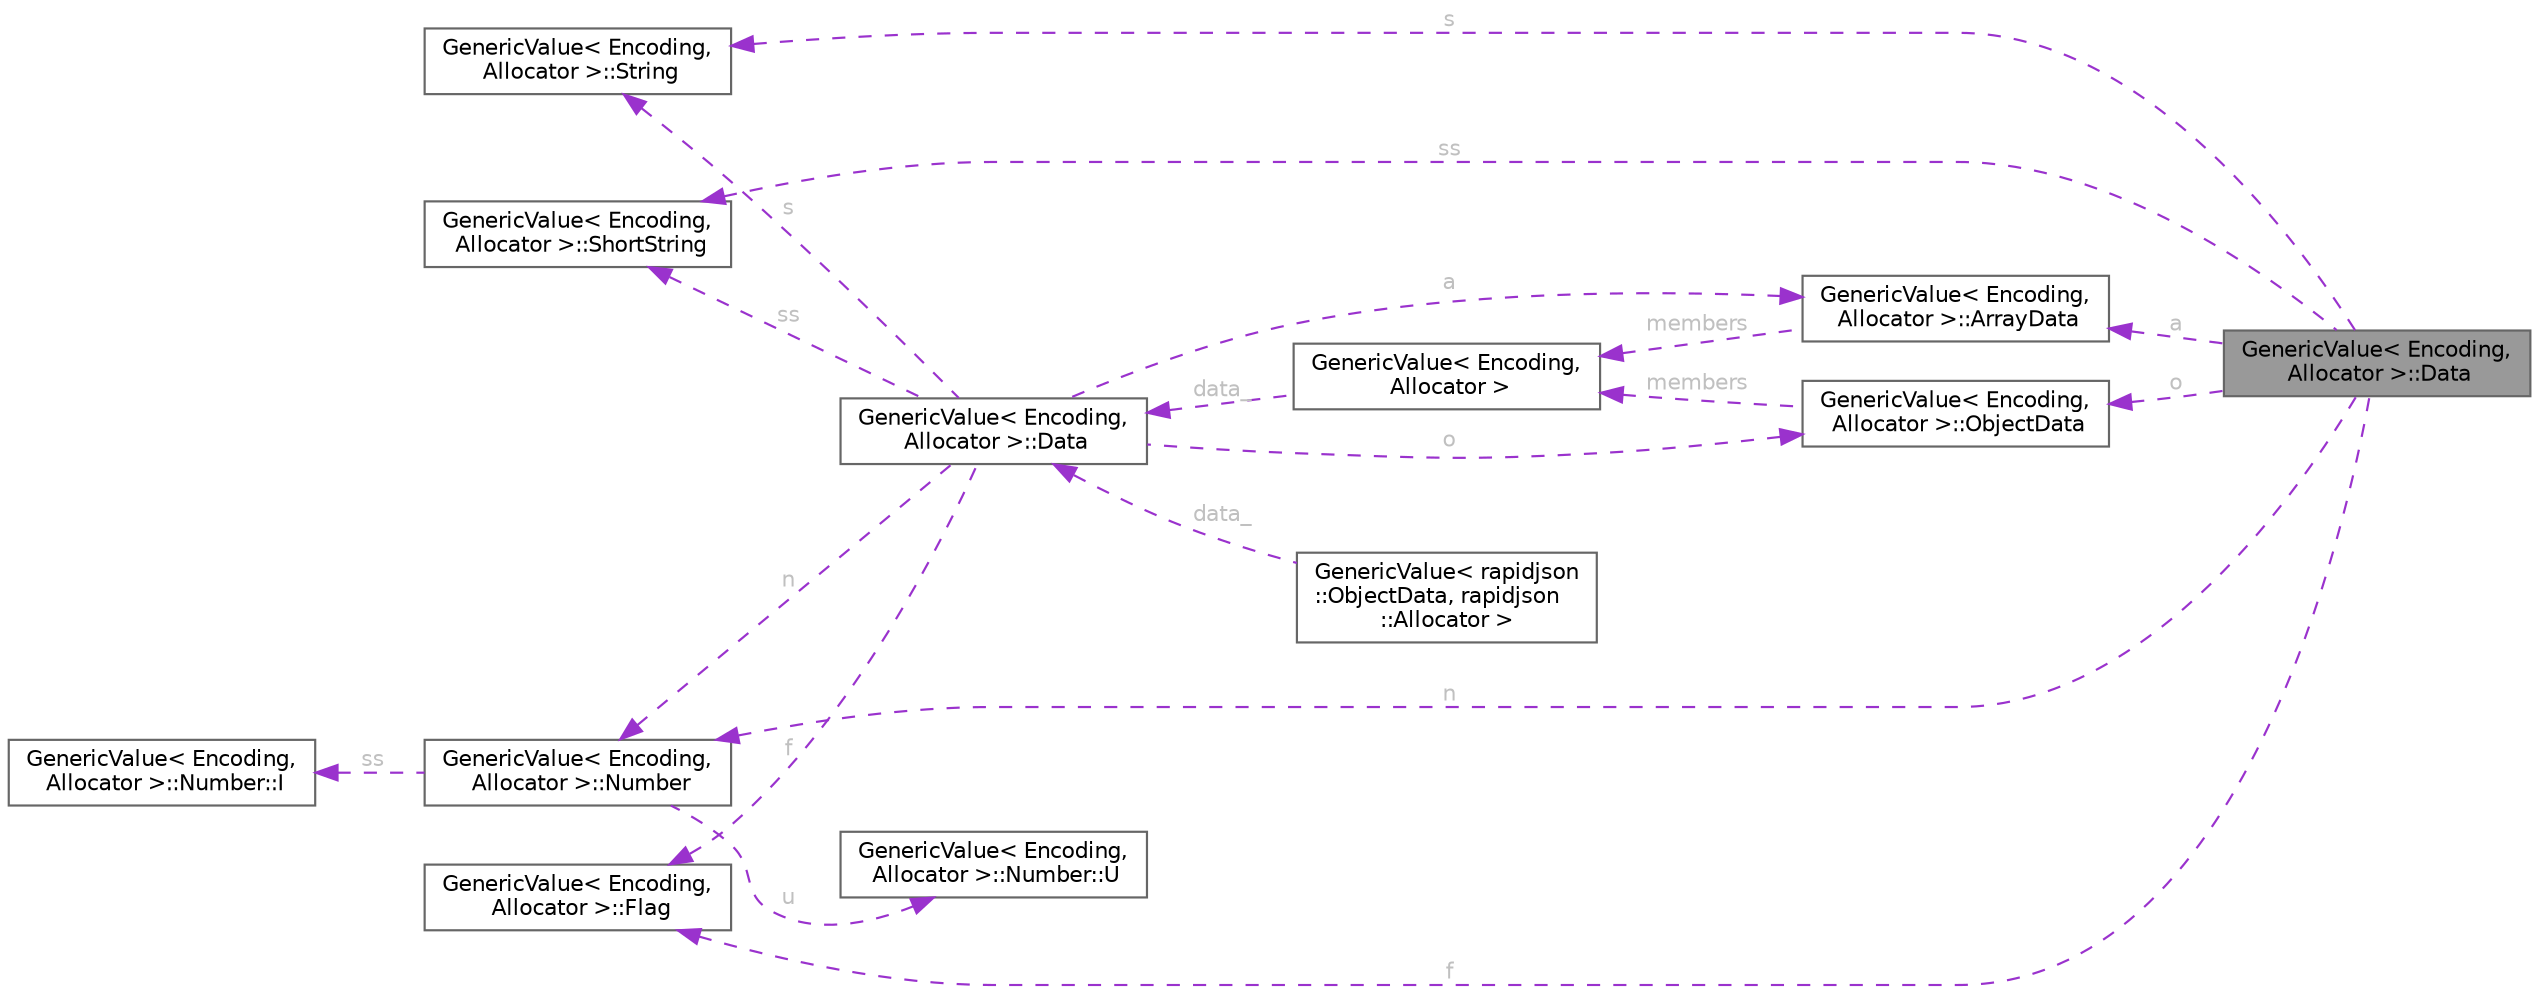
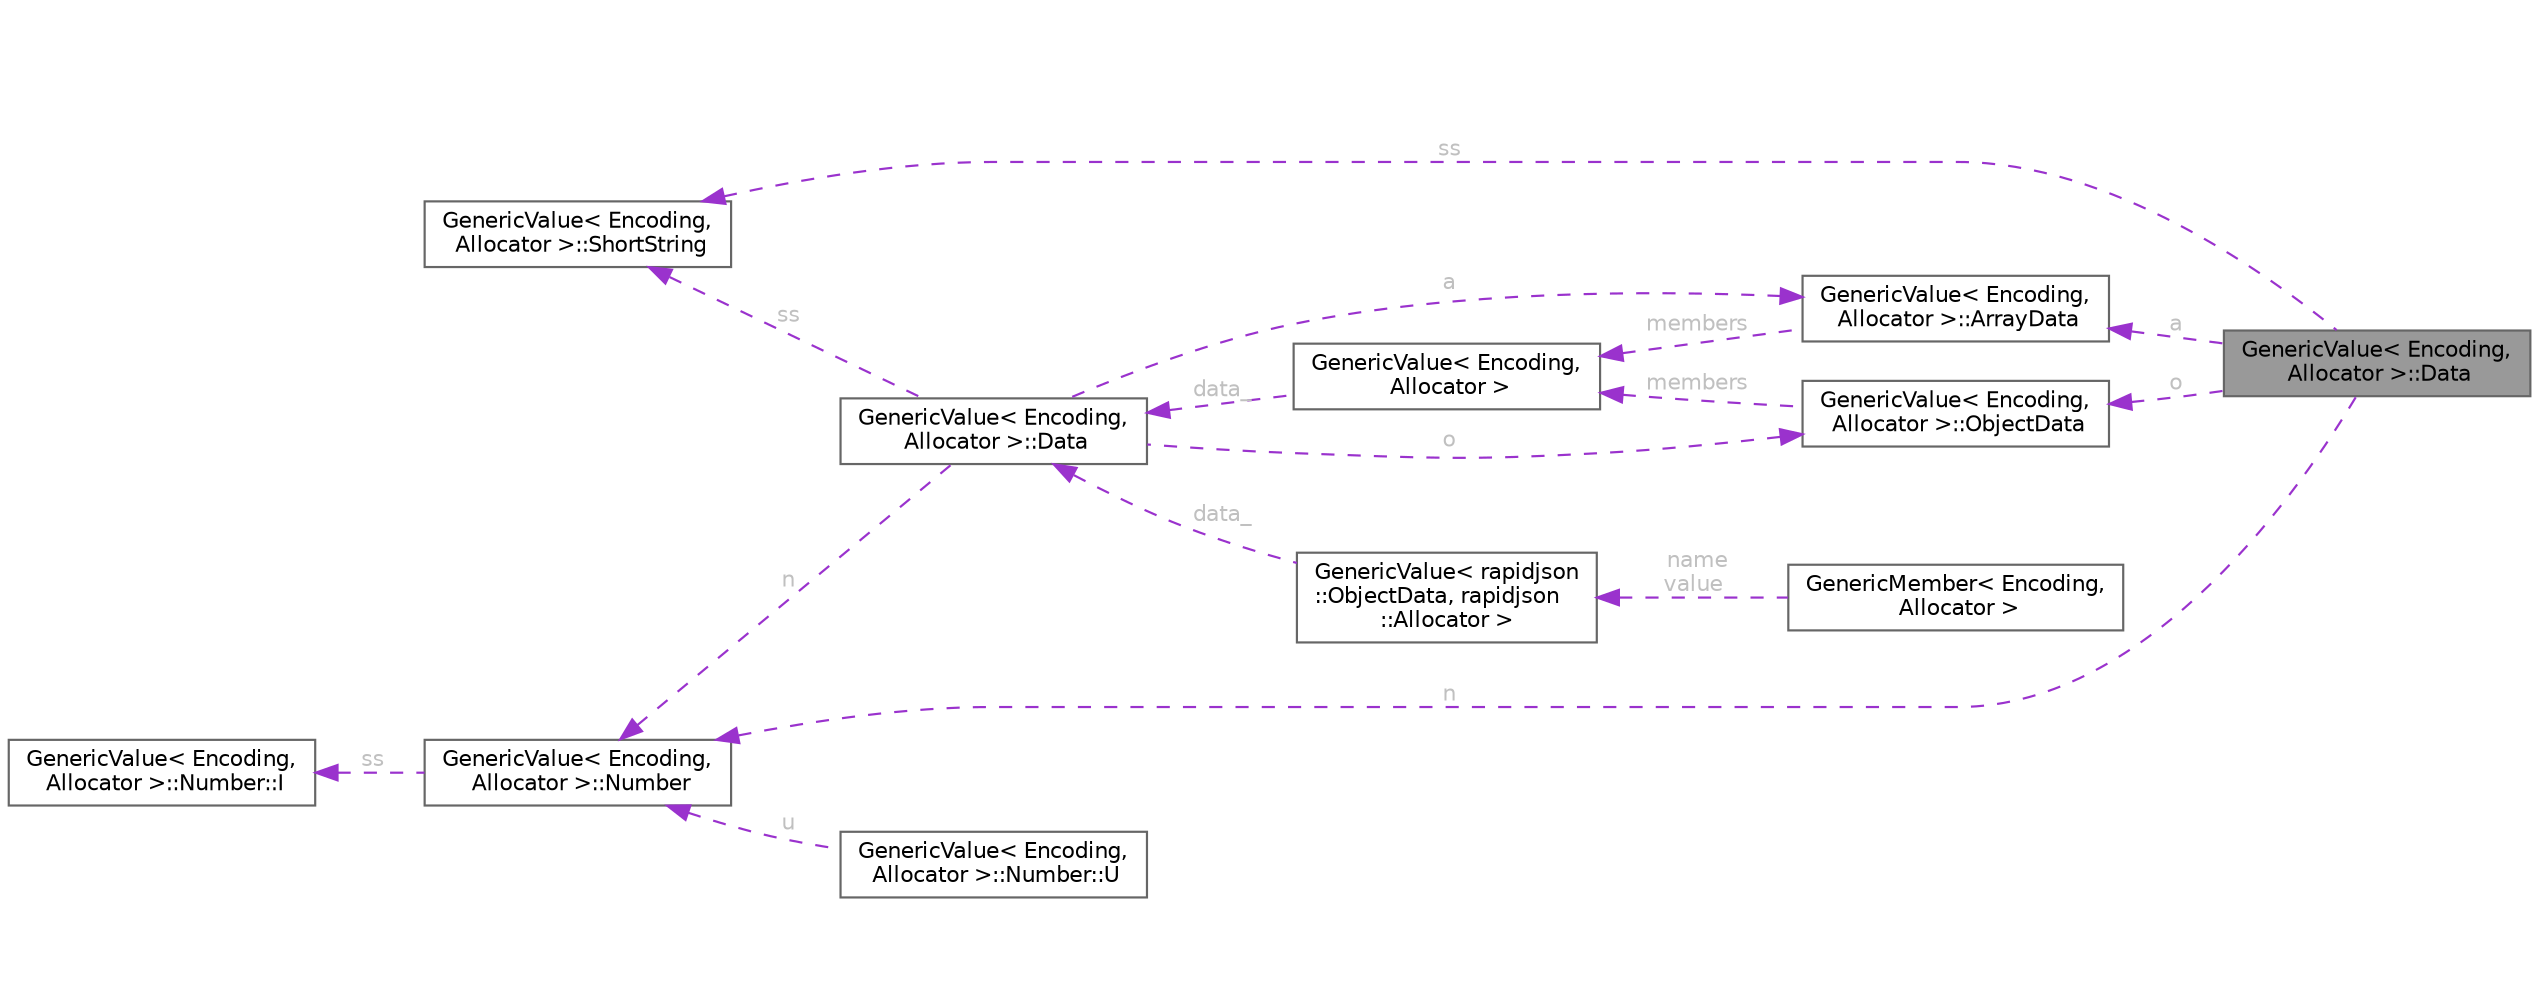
node "GenericValue< Encoding, Allocator >::String": removed
node "GenericMember< Encoding, Allocator >": added
node "GenericValue< Encoding, Allocator >::Flag": removed
edge "GenericValue< Encoding, Allocator >::Number" -> "GenericValue< Encoding, Allocator >::Number::U": reversed
